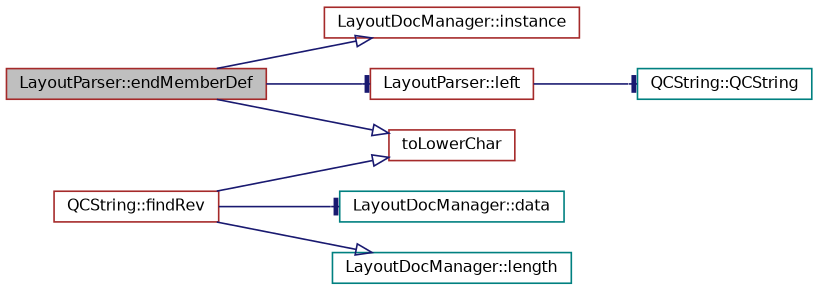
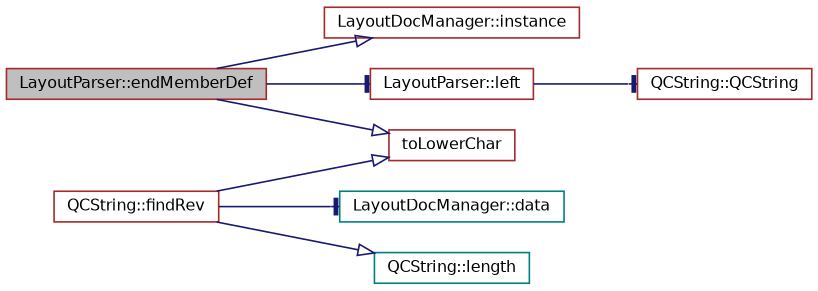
node "QCString::QCString": color teal -> brown
node "LayoutDocManager::length": label "LayoutDocManager::length" -> "QCString::length"
